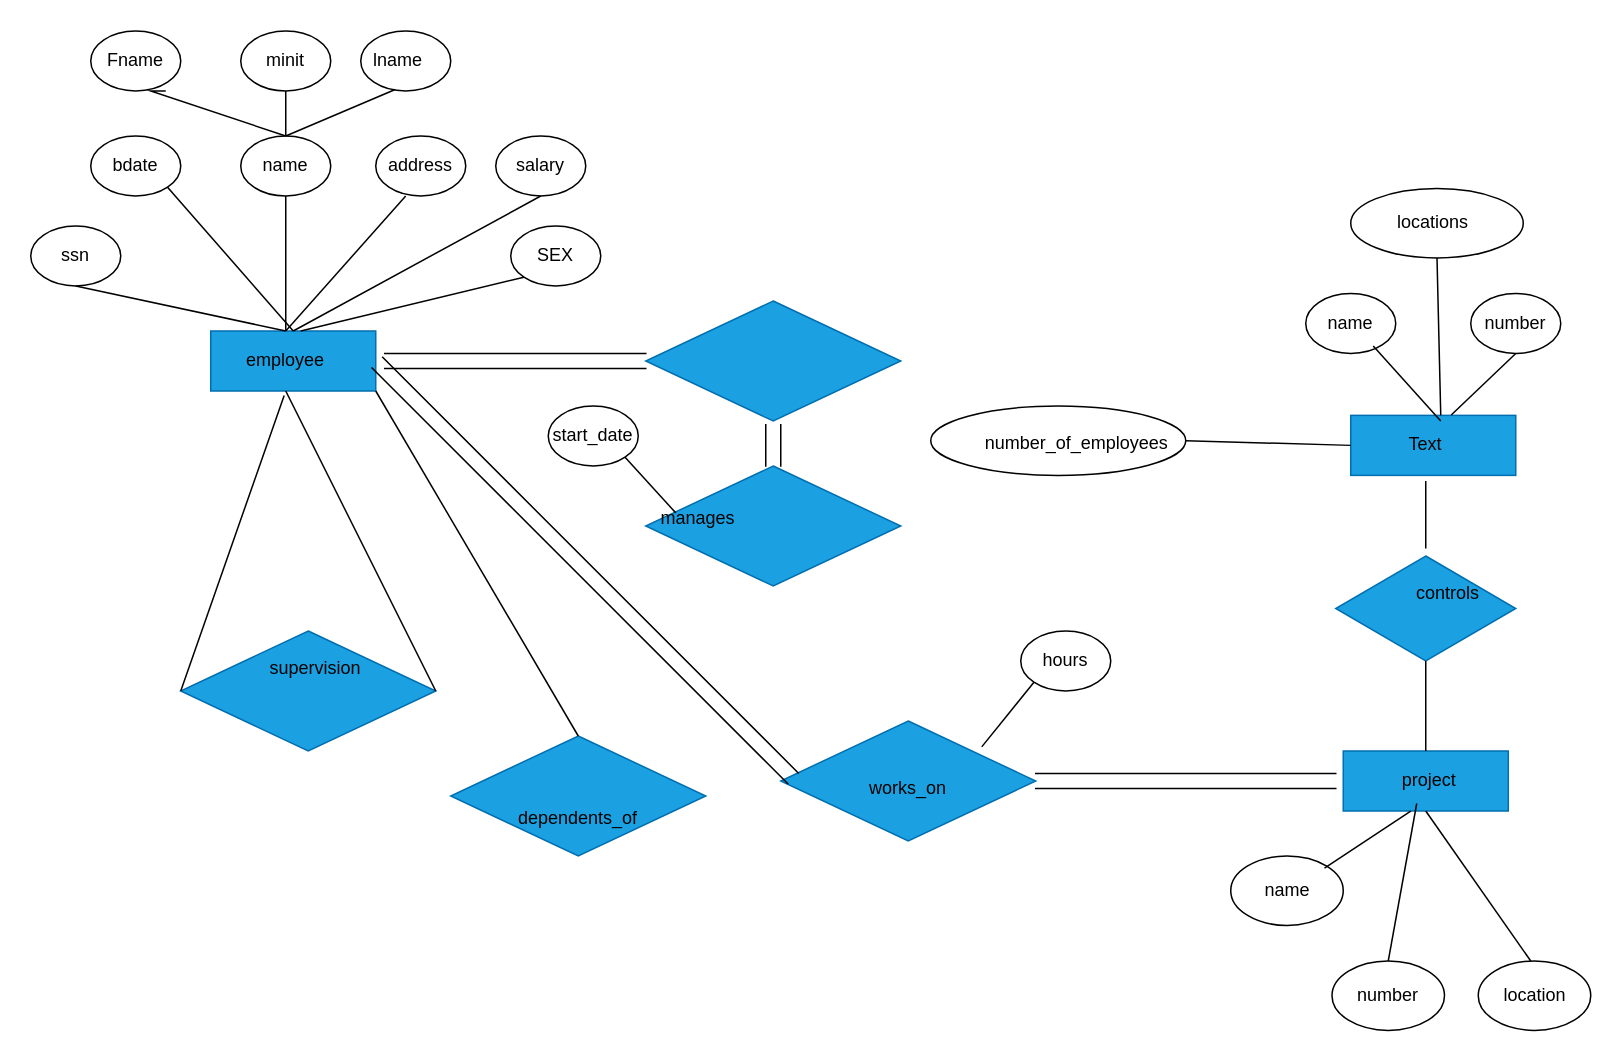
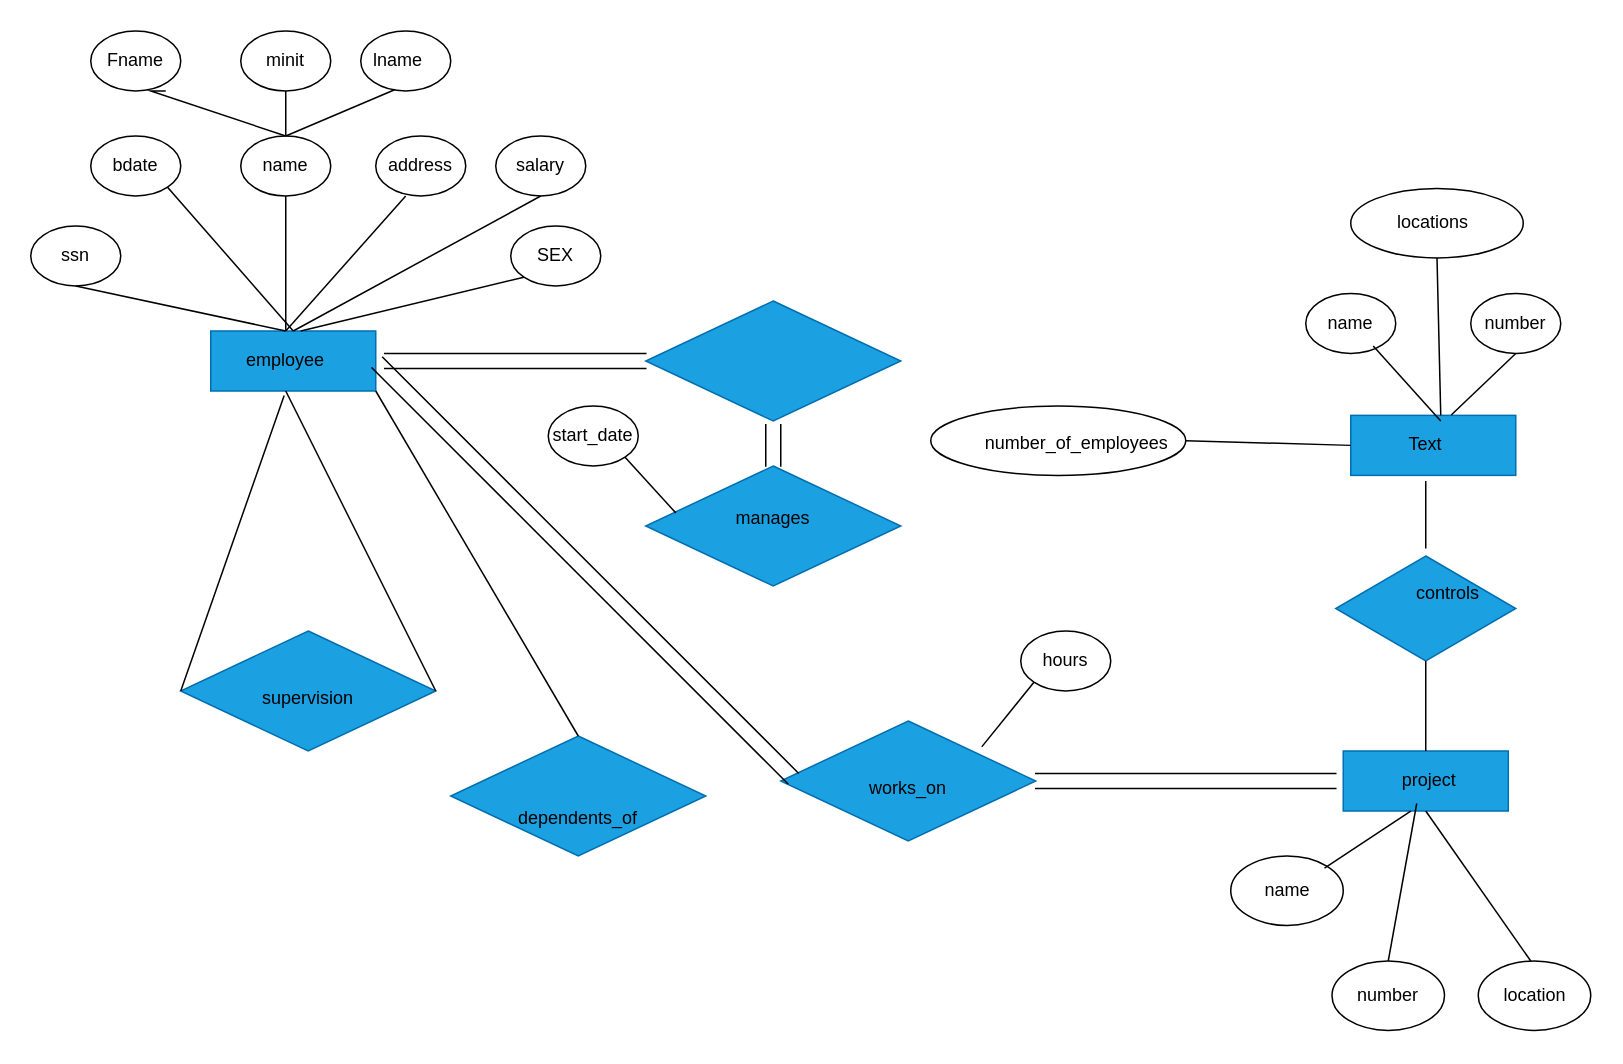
node "manages": moved (698, 518) -> (773, 518)
node "supervision": moved (316, 668) -> (308, 698)
